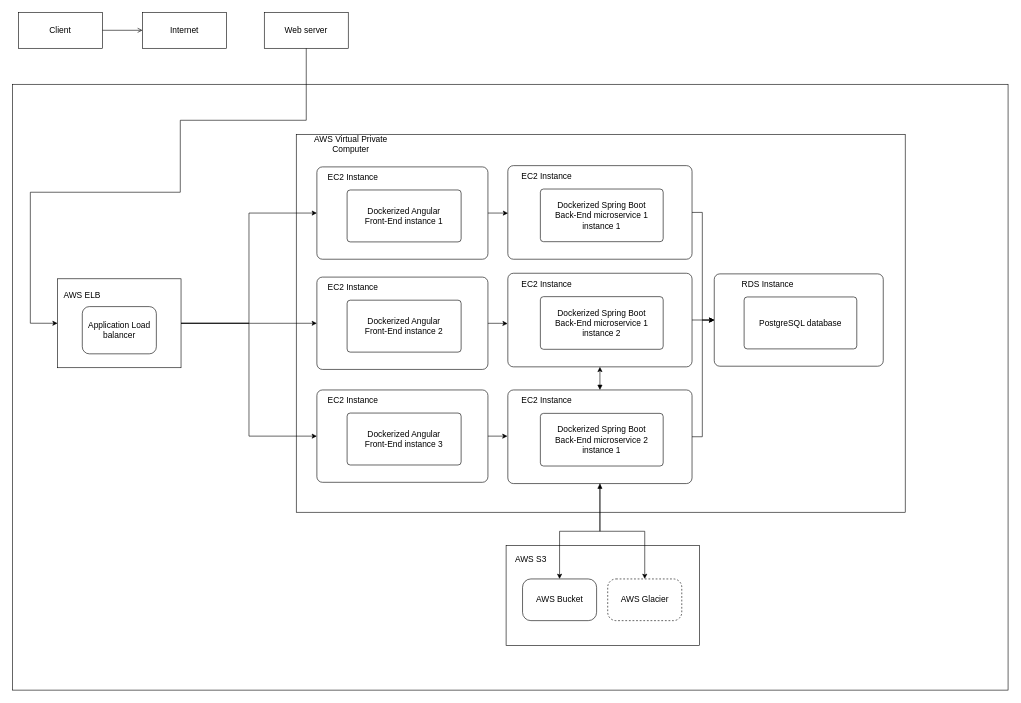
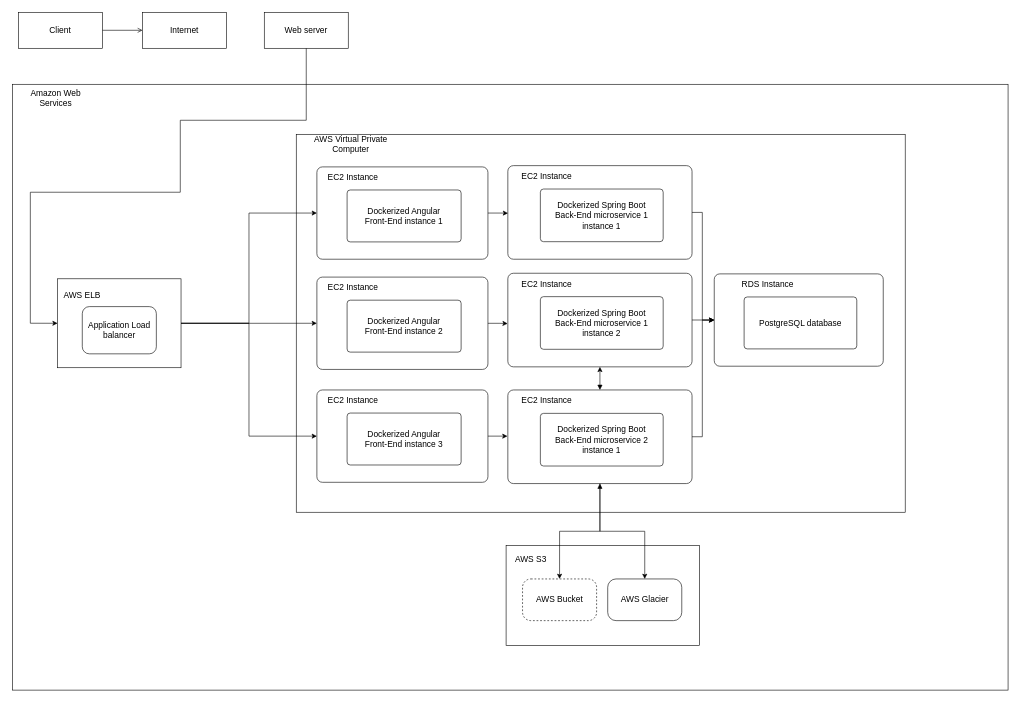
node "Amazon Web Services": added
node "AWS Bucket": style solid -> dashed
node "AWS Glacier": style dashed -> solid
